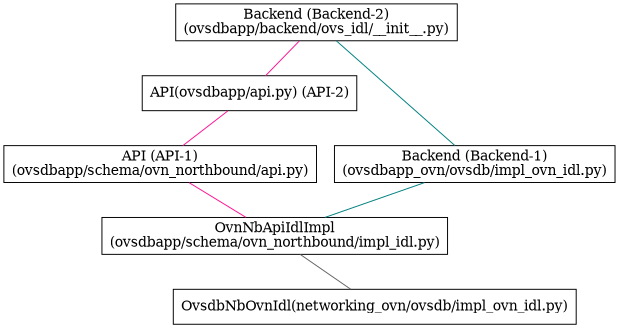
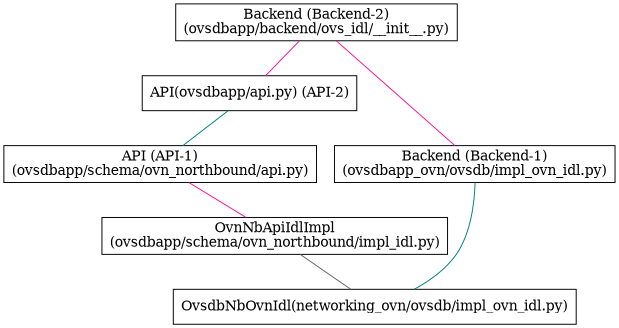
edge "Backend (Backend-2) (ovsdbapp/backend/ovs_idl/__init__.py)" -- "Backend (Backend-1) (ovsdbapp_ovn/ovsdb/impl_ovn_idl.py)": color teal -> deeppink
edge "API(ovsdbapp/api.py) (API-2)" -- "API (API-1) (ovsdbapp/schema/ovn_northbound/api.py)": color deeppink -> teal
edge "Backend (Backend-1) (ovsdbapp_ovn/ovsdb/impl_ovn_idl.py)" -- "OvnNbApiIdlImpl (ovsdbapp/schema/ovn_northbound/impl_idl.py)": now "Backend (Backend-1) (ovsdbapp_ovn/ovsdb/impl_ovn_idl.py)" -- "OvsdbNbOvnIdl(networking_ovn/ovsdb/impl_ovn_idl.py)"
